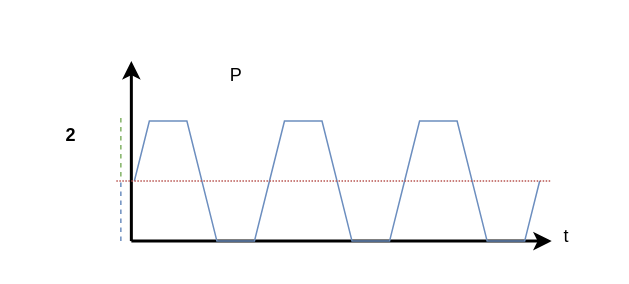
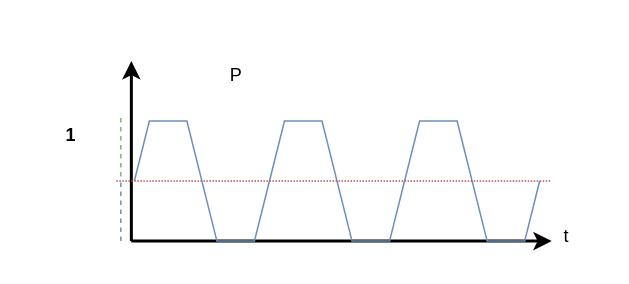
node "2": label "2" -> "1"
